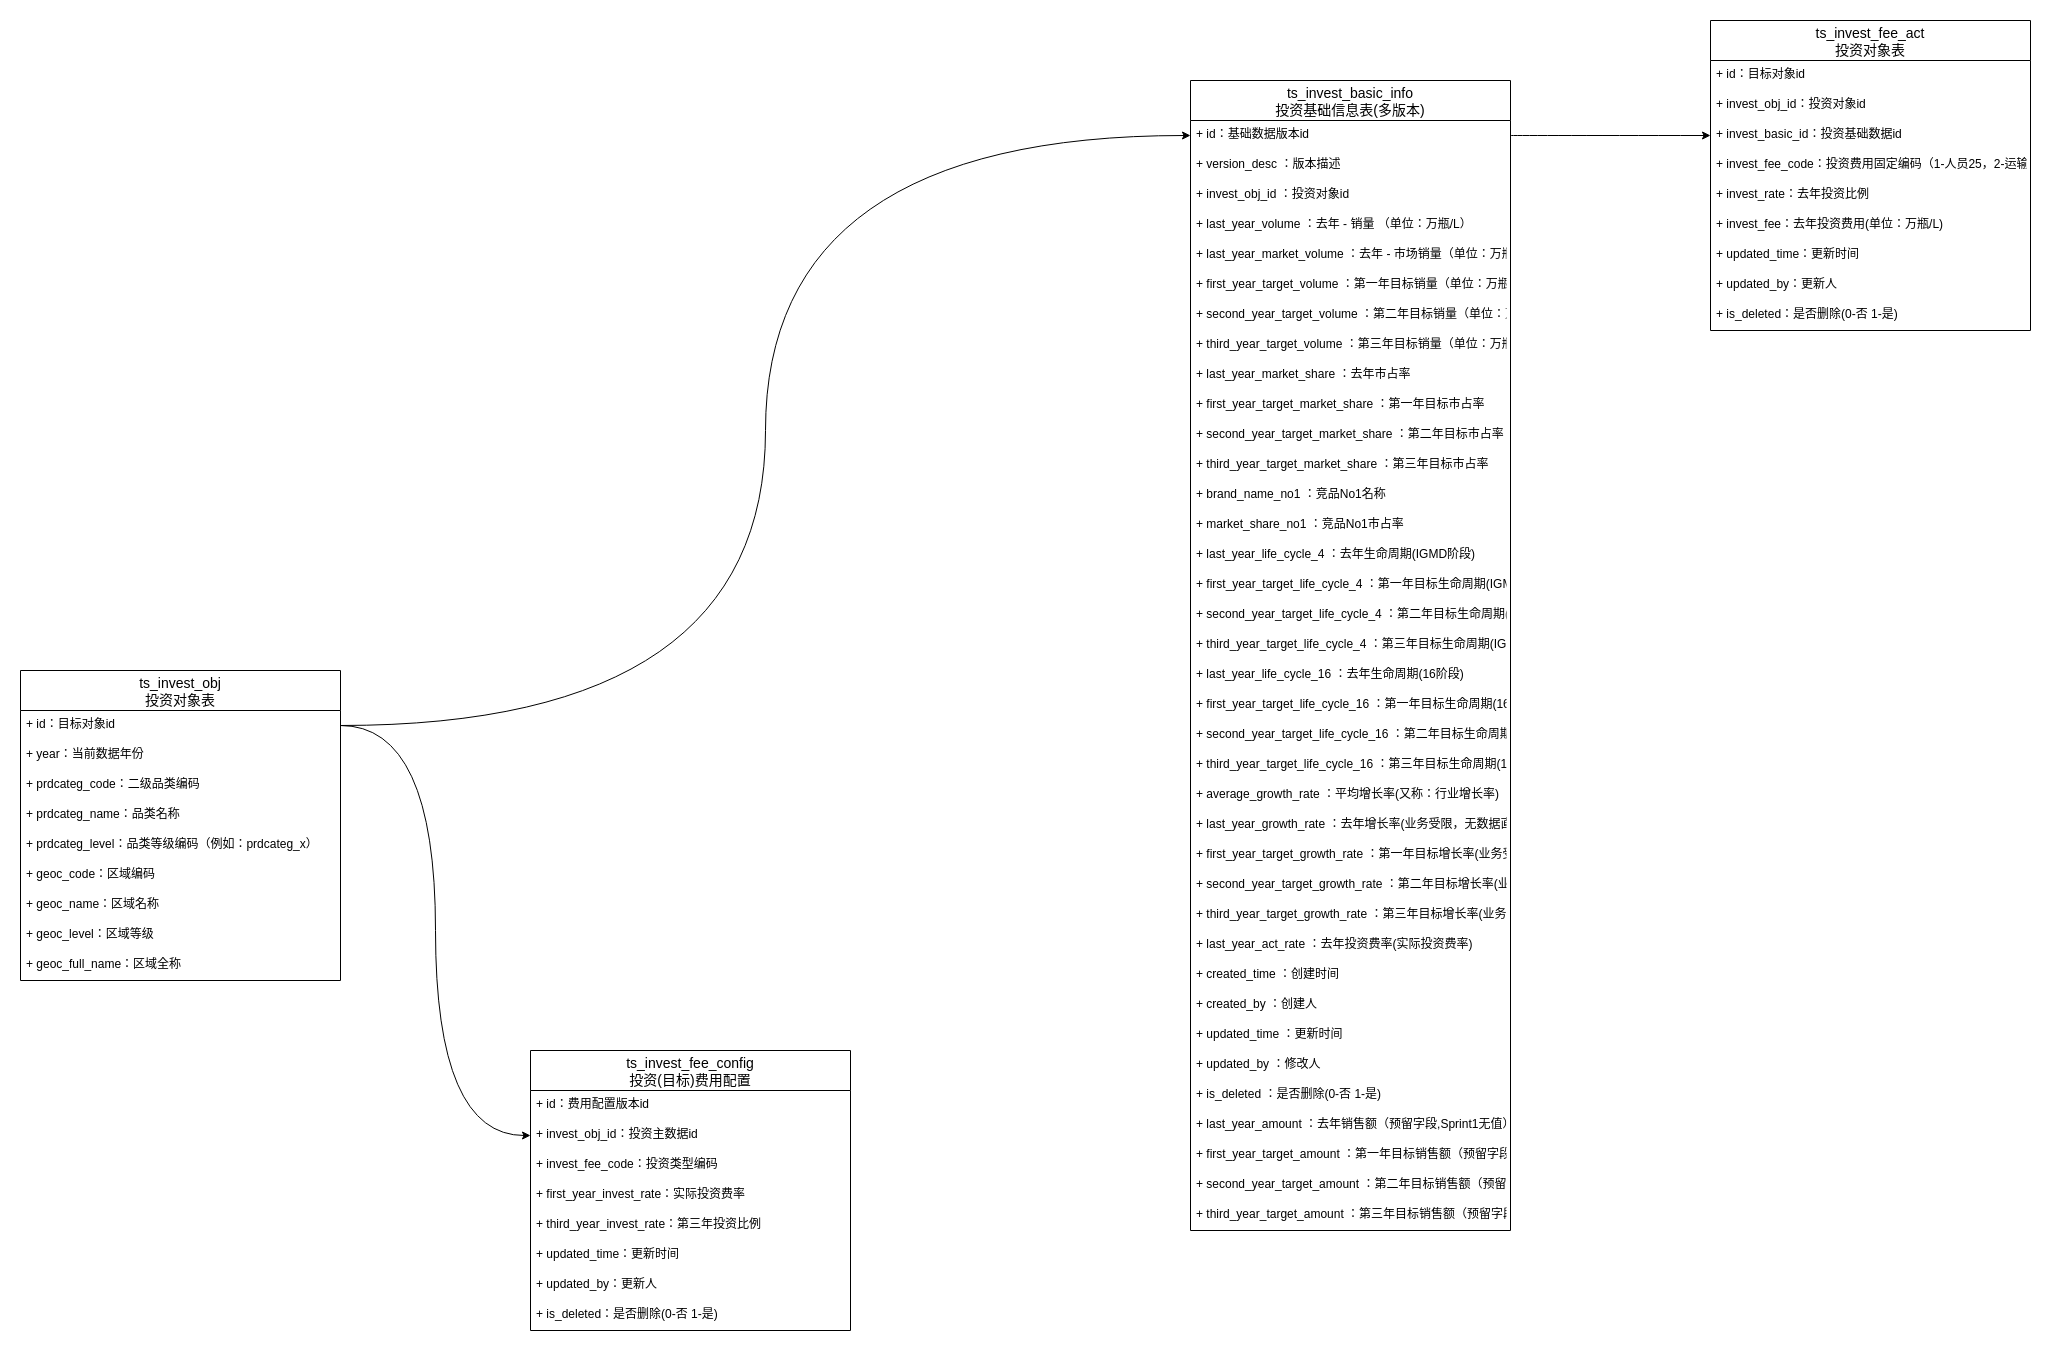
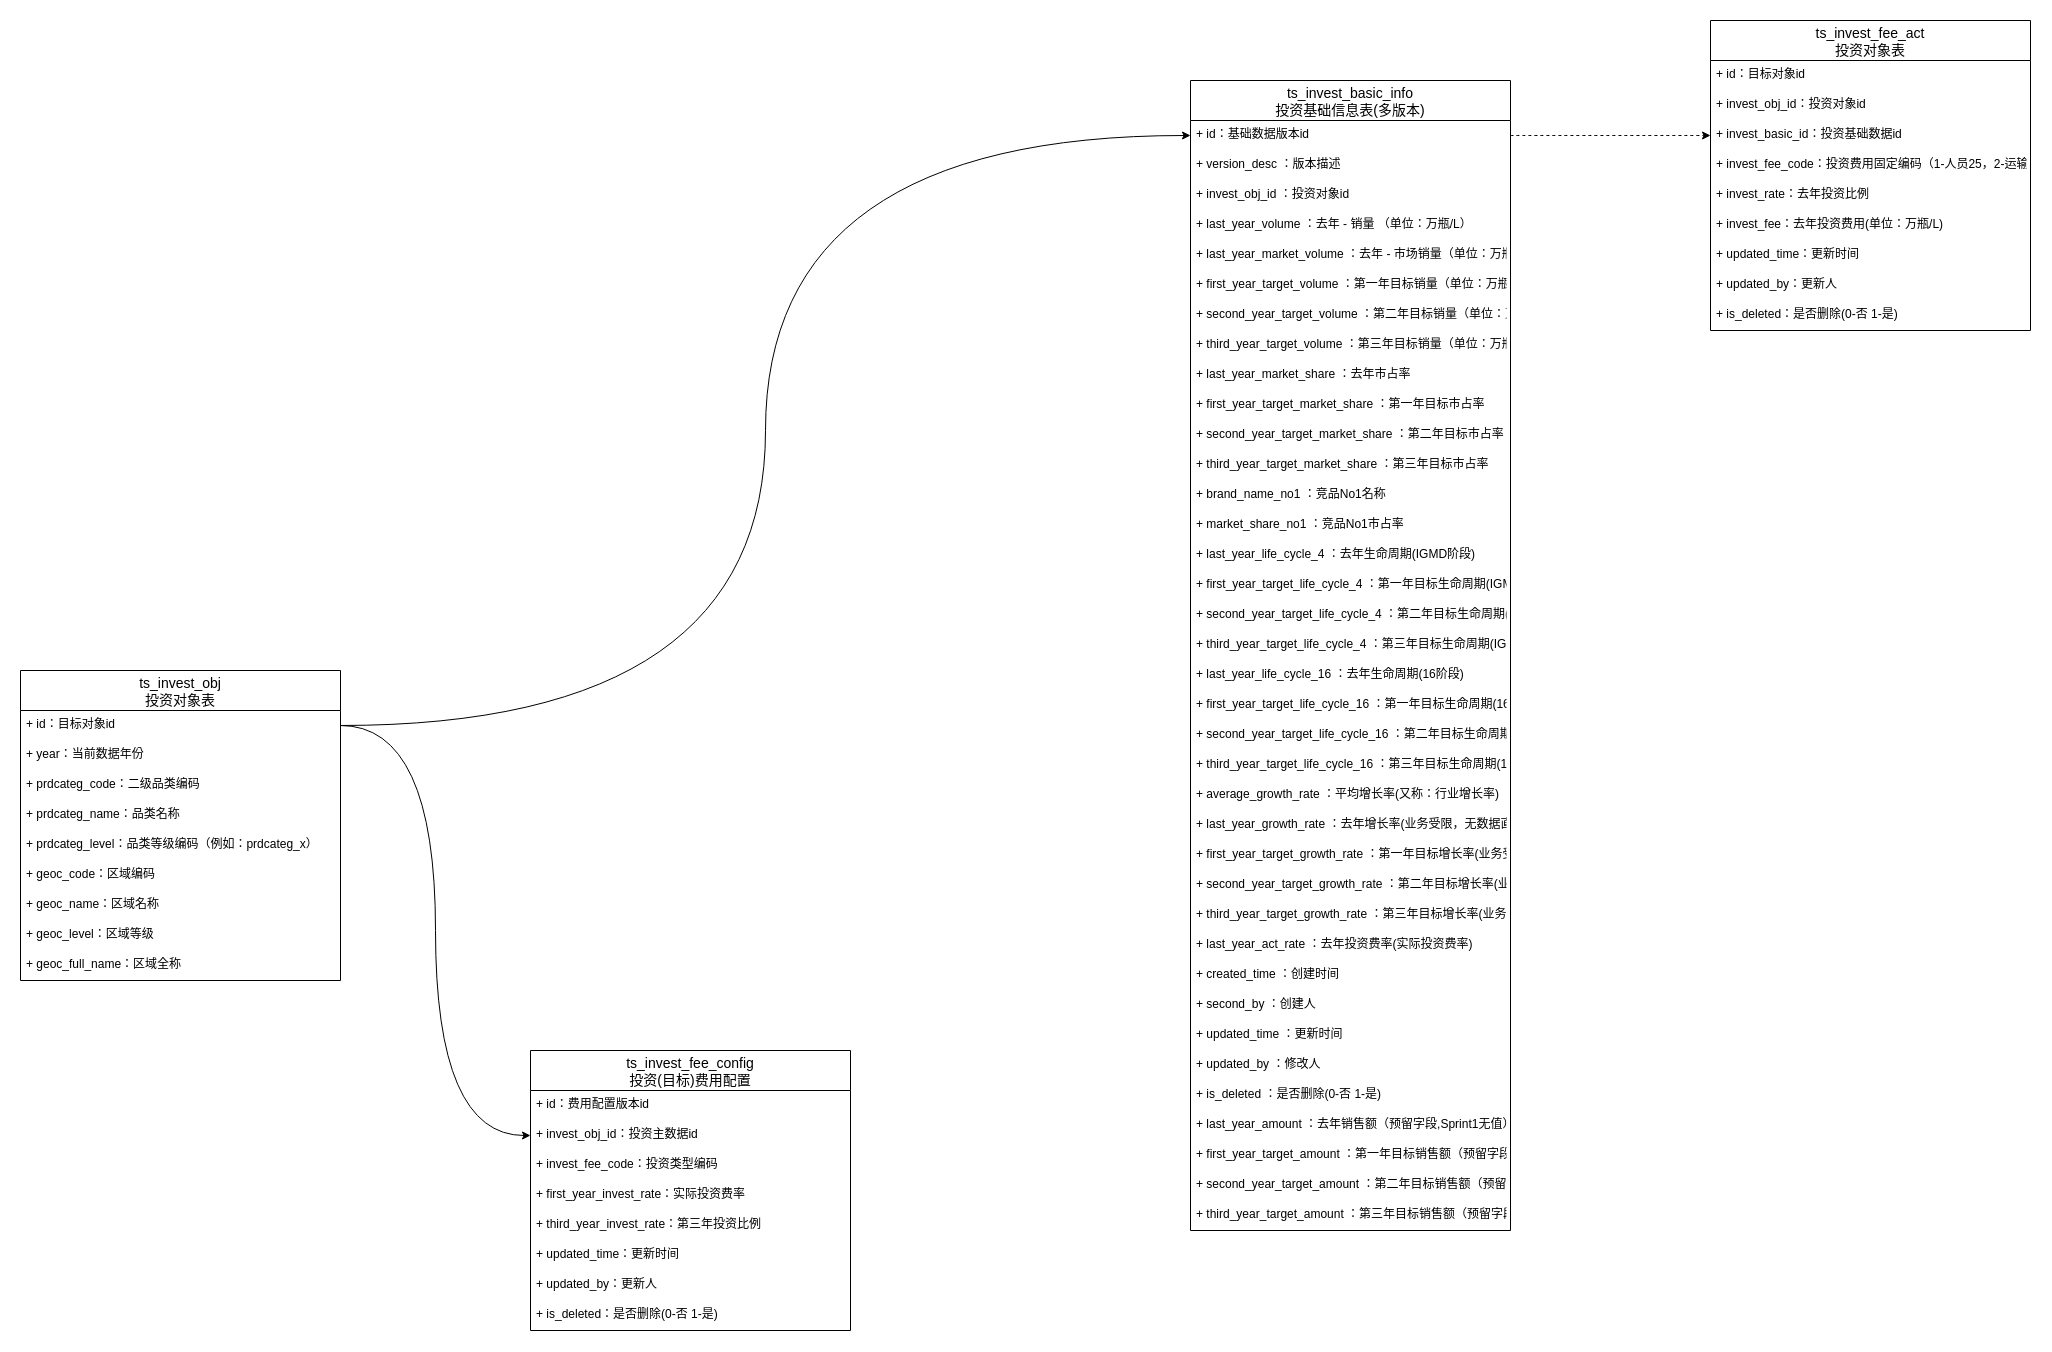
edge "+ id：基础数据版本id" -> "+ invest_basic_id：投资基础数据id": style solid -> dashed
node "+ created_by ：创建人": label "+ created_by ：创建人" -> "+ second_by ：创建人"
